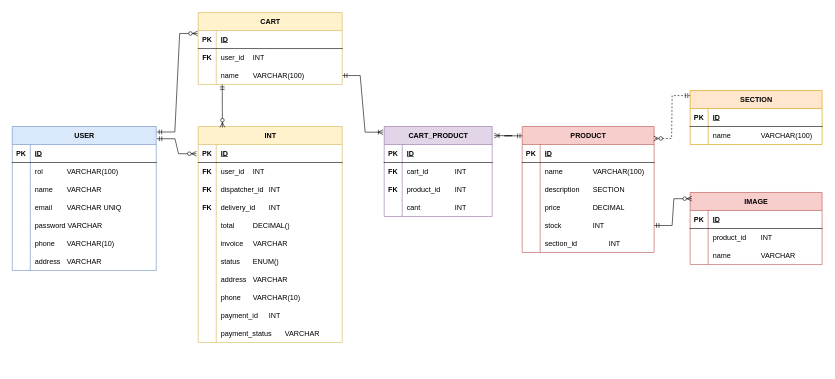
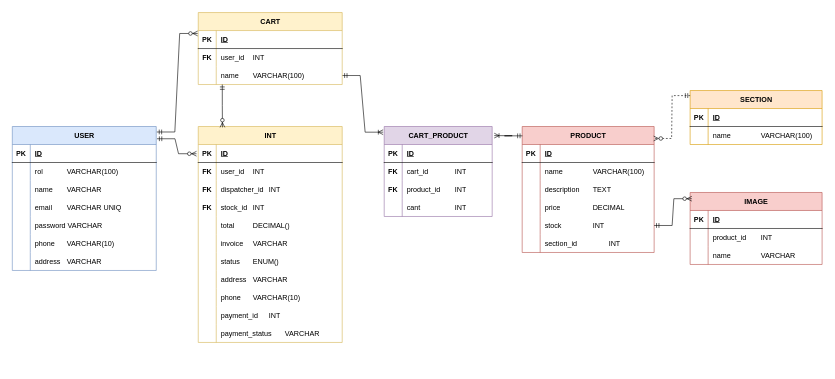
node "description SECTION": label "description SECTION" -> "description TEXT"
node "delivery_id INT": label "delivery_id INT" -> "stock_id INT"
